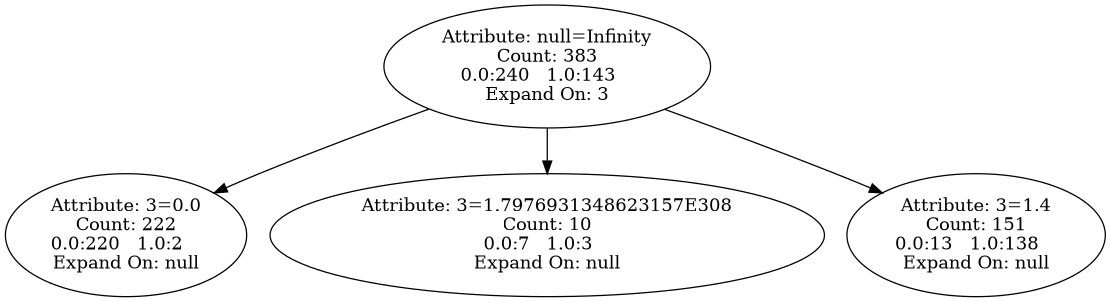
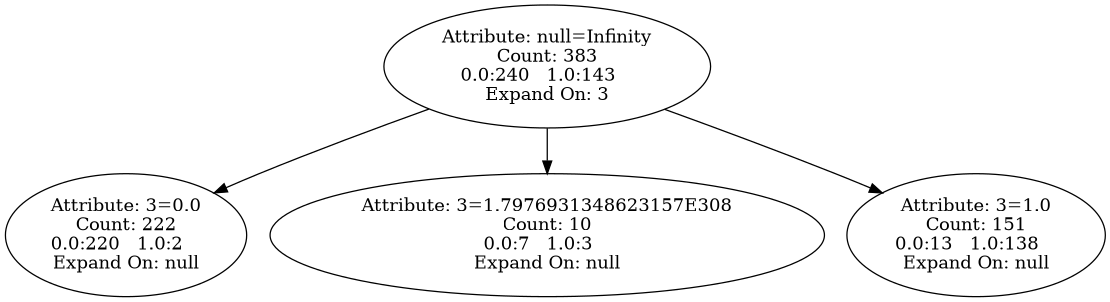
node "Attribute: 3=1.4 Count: 151 0.0:13   1.0:138 Expand On: null": label "Attribute: 3=1.4 Count: 151 0.0:13   1.0:138 Expand On: null" -> "Attribute: 3=1.0 Count: 151 0.0:13   1.0:138 Expand On: null"
